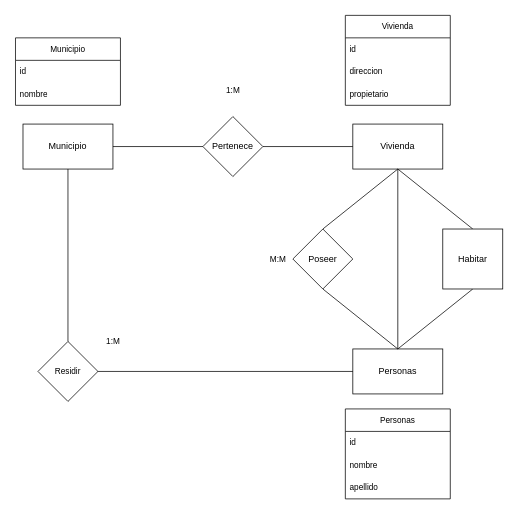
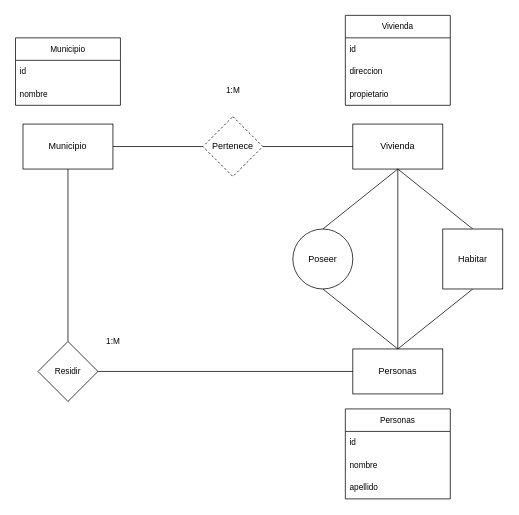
node "Pertenece": style solid -> dashed
node "M:M": removed
node "Poseer": shape diamond -> ellipse
